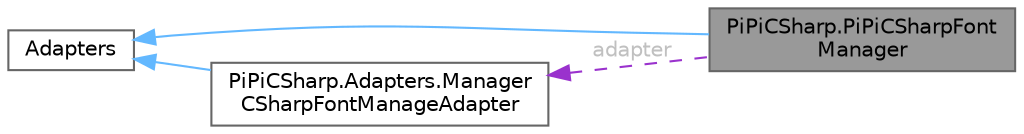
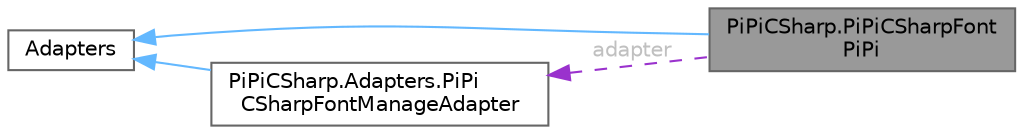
node "PiPiCSharp.PiPiCSharpFont Manager": label "PiPiCSharp.PiPiCSharpFont Manager" -> "PiPiCSharp.PiPiCSharpFont PiPi"
node "PiPiCSharp.Adapters.Manager CSharpFontManageAdapter": label "PiPiCSharp.Adapters.Manager CSharpFontManageAdapter" -> "PiPiCSharp.Adapters.PiPi CSharpFontManageAdapter"
